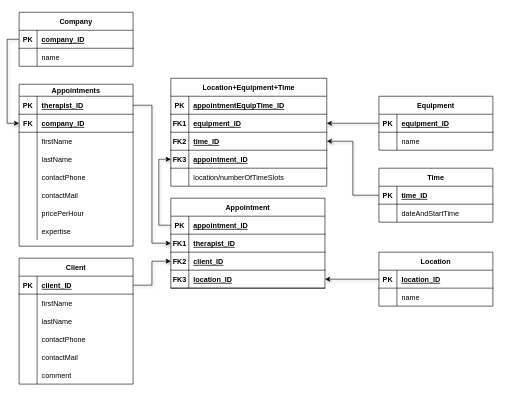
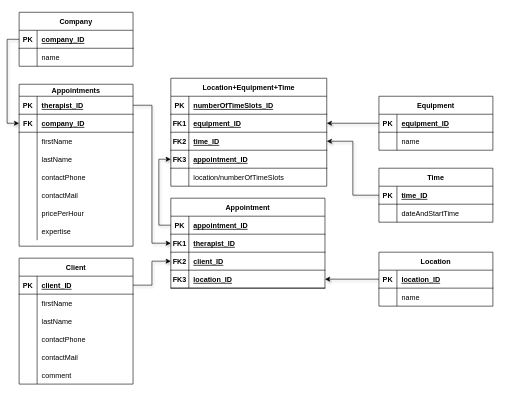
node "appointmentEquipTime_ID": label "appointmentEquipTime_ID" -> "numberOfTimeSlots_ID"
